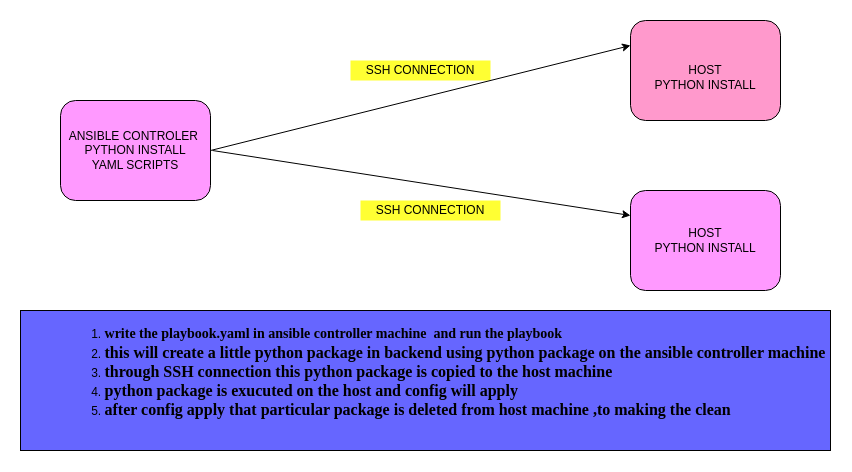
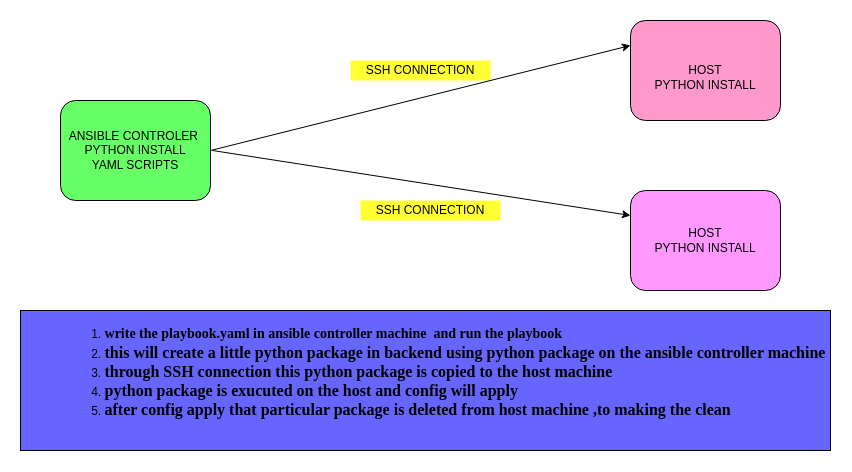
node "ANSIBLE CONTROLER PYTHON INSTALL YAML SCRIPTS": fillcolor #ff99ff -> #66ff66
